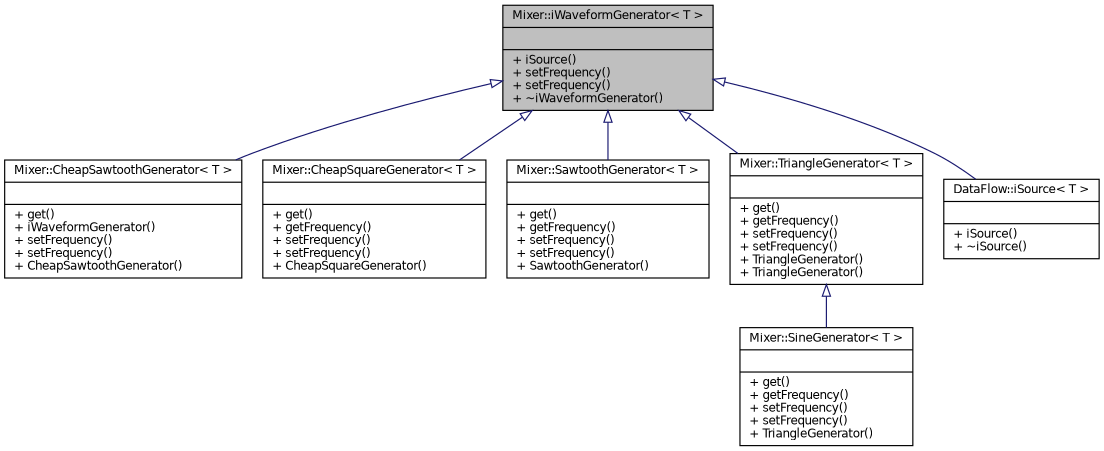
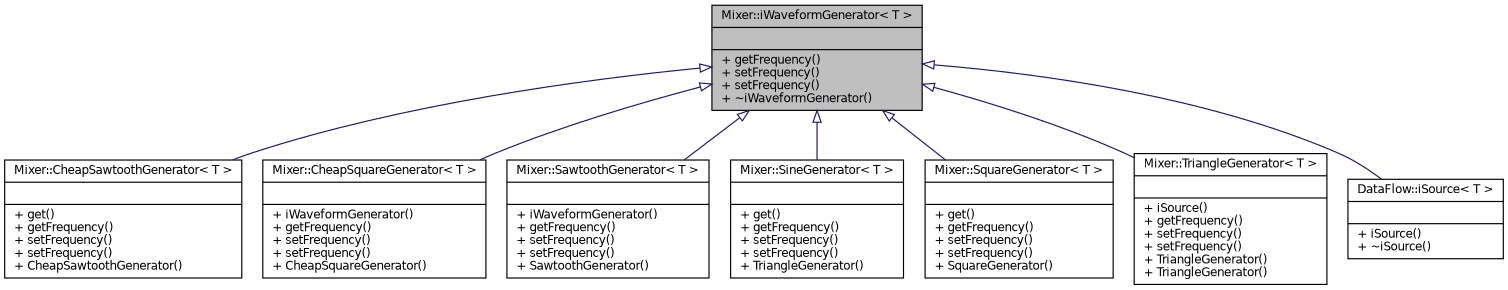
node "Mixer::iWaveformGenerator< T >": text "+ iSource()" -> "+ getFrequency()"
node "Mixer::TriangleGenerator< T >": text "+ get()" -> "+ iSource()"
node "Mixer::CheapSquareGenerator< T >": text "+ get()" -> "+ iWaveformGenerator()"
node "Mixer::SawtoothGenerator< T >": text "+ get()" -> "+ iWaveformGenerator()"
node "Mixer::SquareGenerator< T >": added
node "Mixer::CheapSawtoothGenerator< T >": text "+ iWaveformGenerator()" -> "+ getFrequency()"
edge "Mixer::SineGenerator< T >" -> "Mixer::TriangleGenerator< T >": now "Mixer::SineGenerator< T >" -> "Mixer::iWaveformGenerator< T >"
